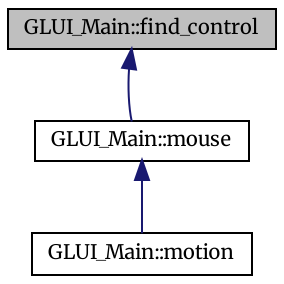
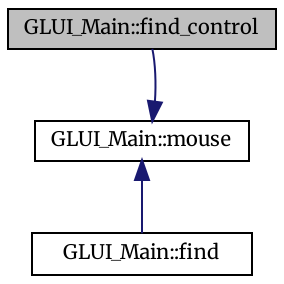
edge "GLUI_Main::mouse" -> "GLUI_Main::find_control": reversed
node "GLUI_Main::motion": label "GLUI_Main::motion" -> "GLUI_Main::find"
